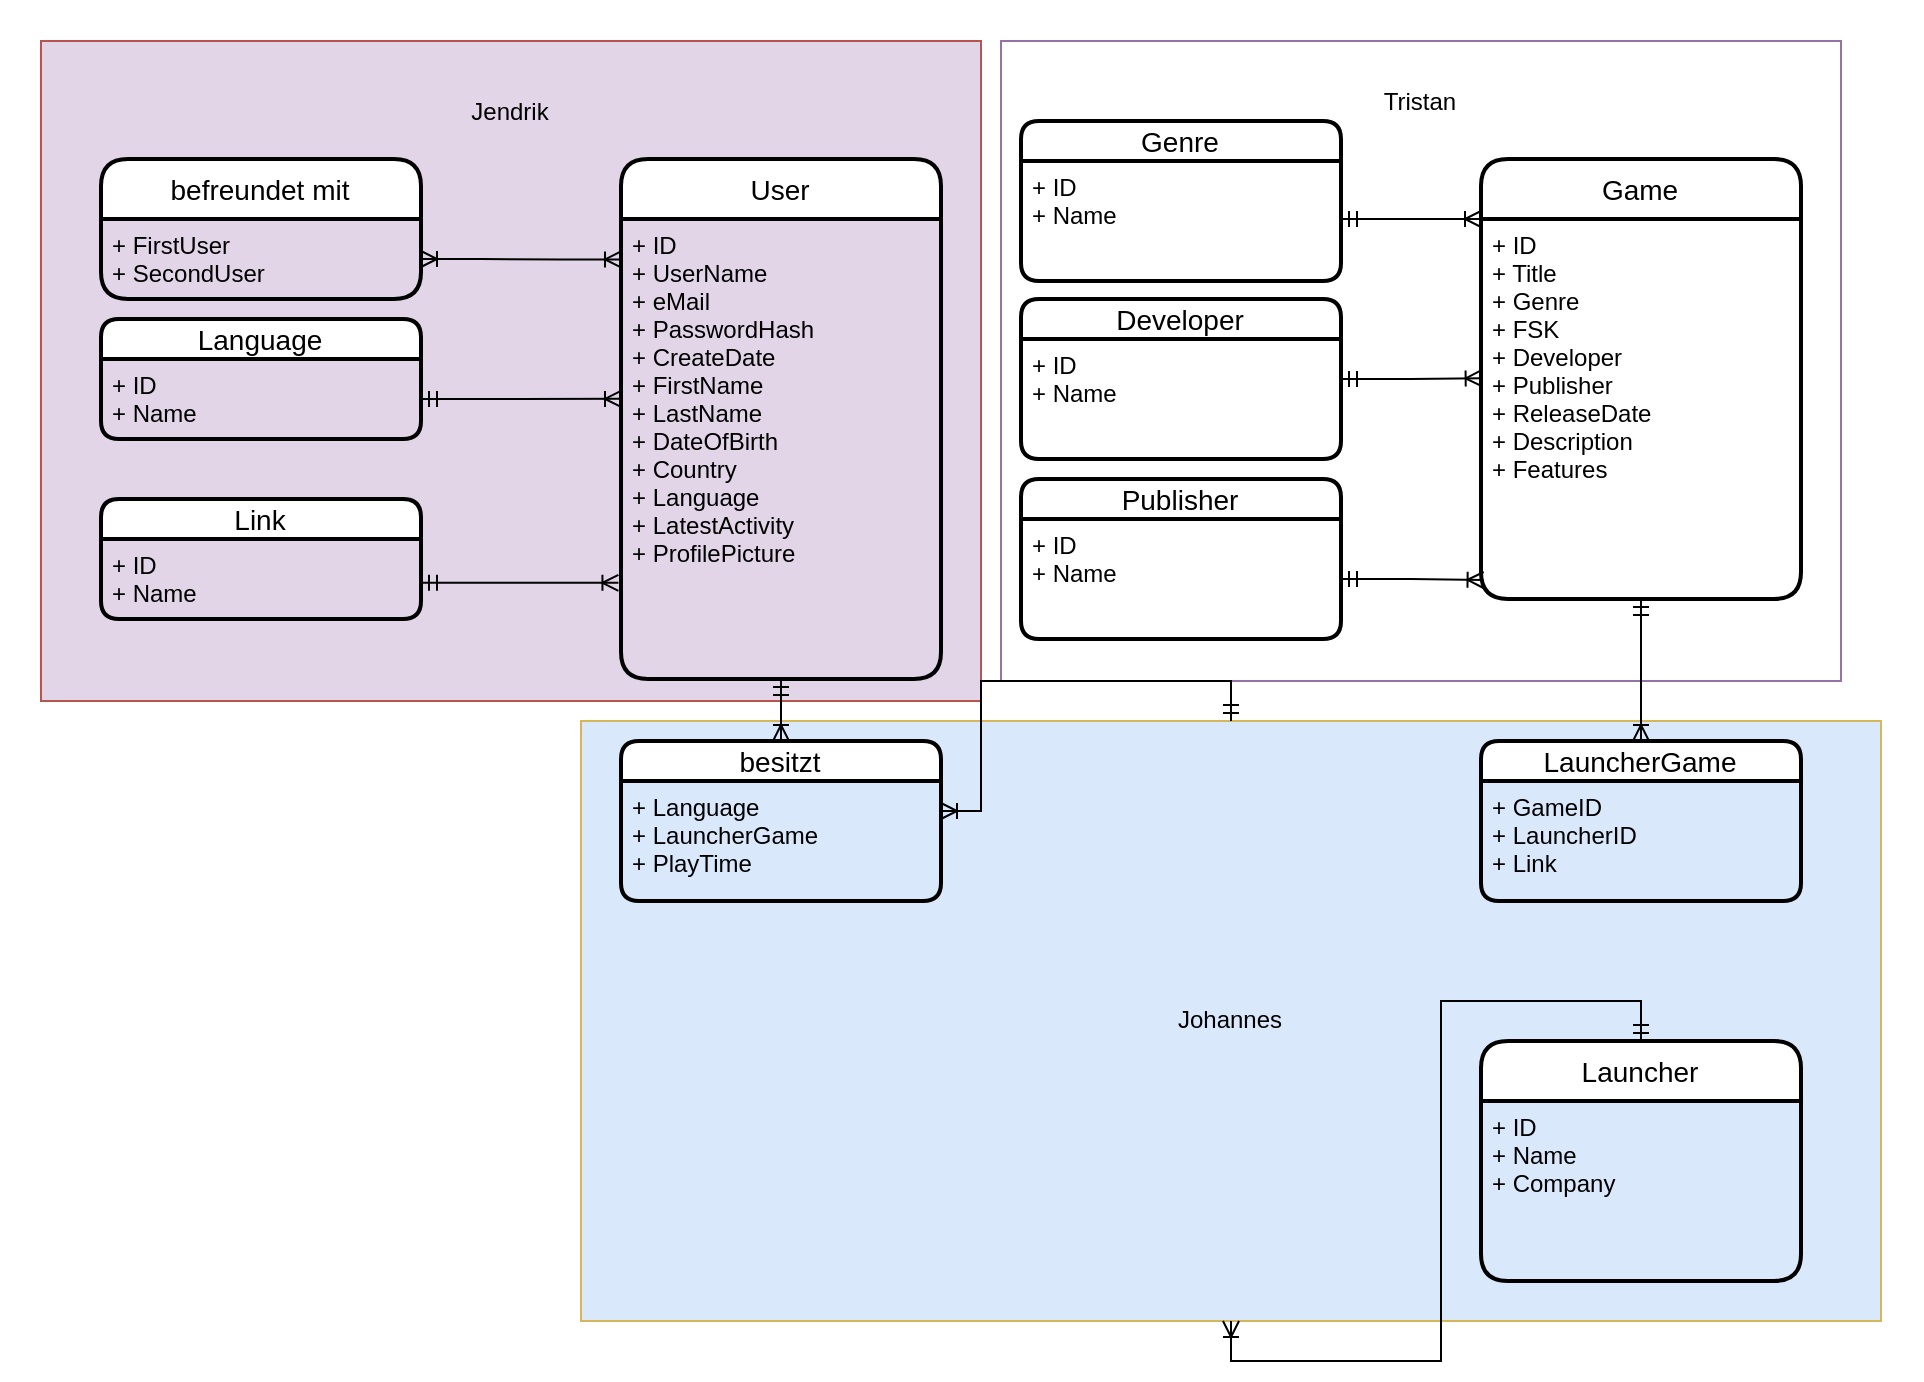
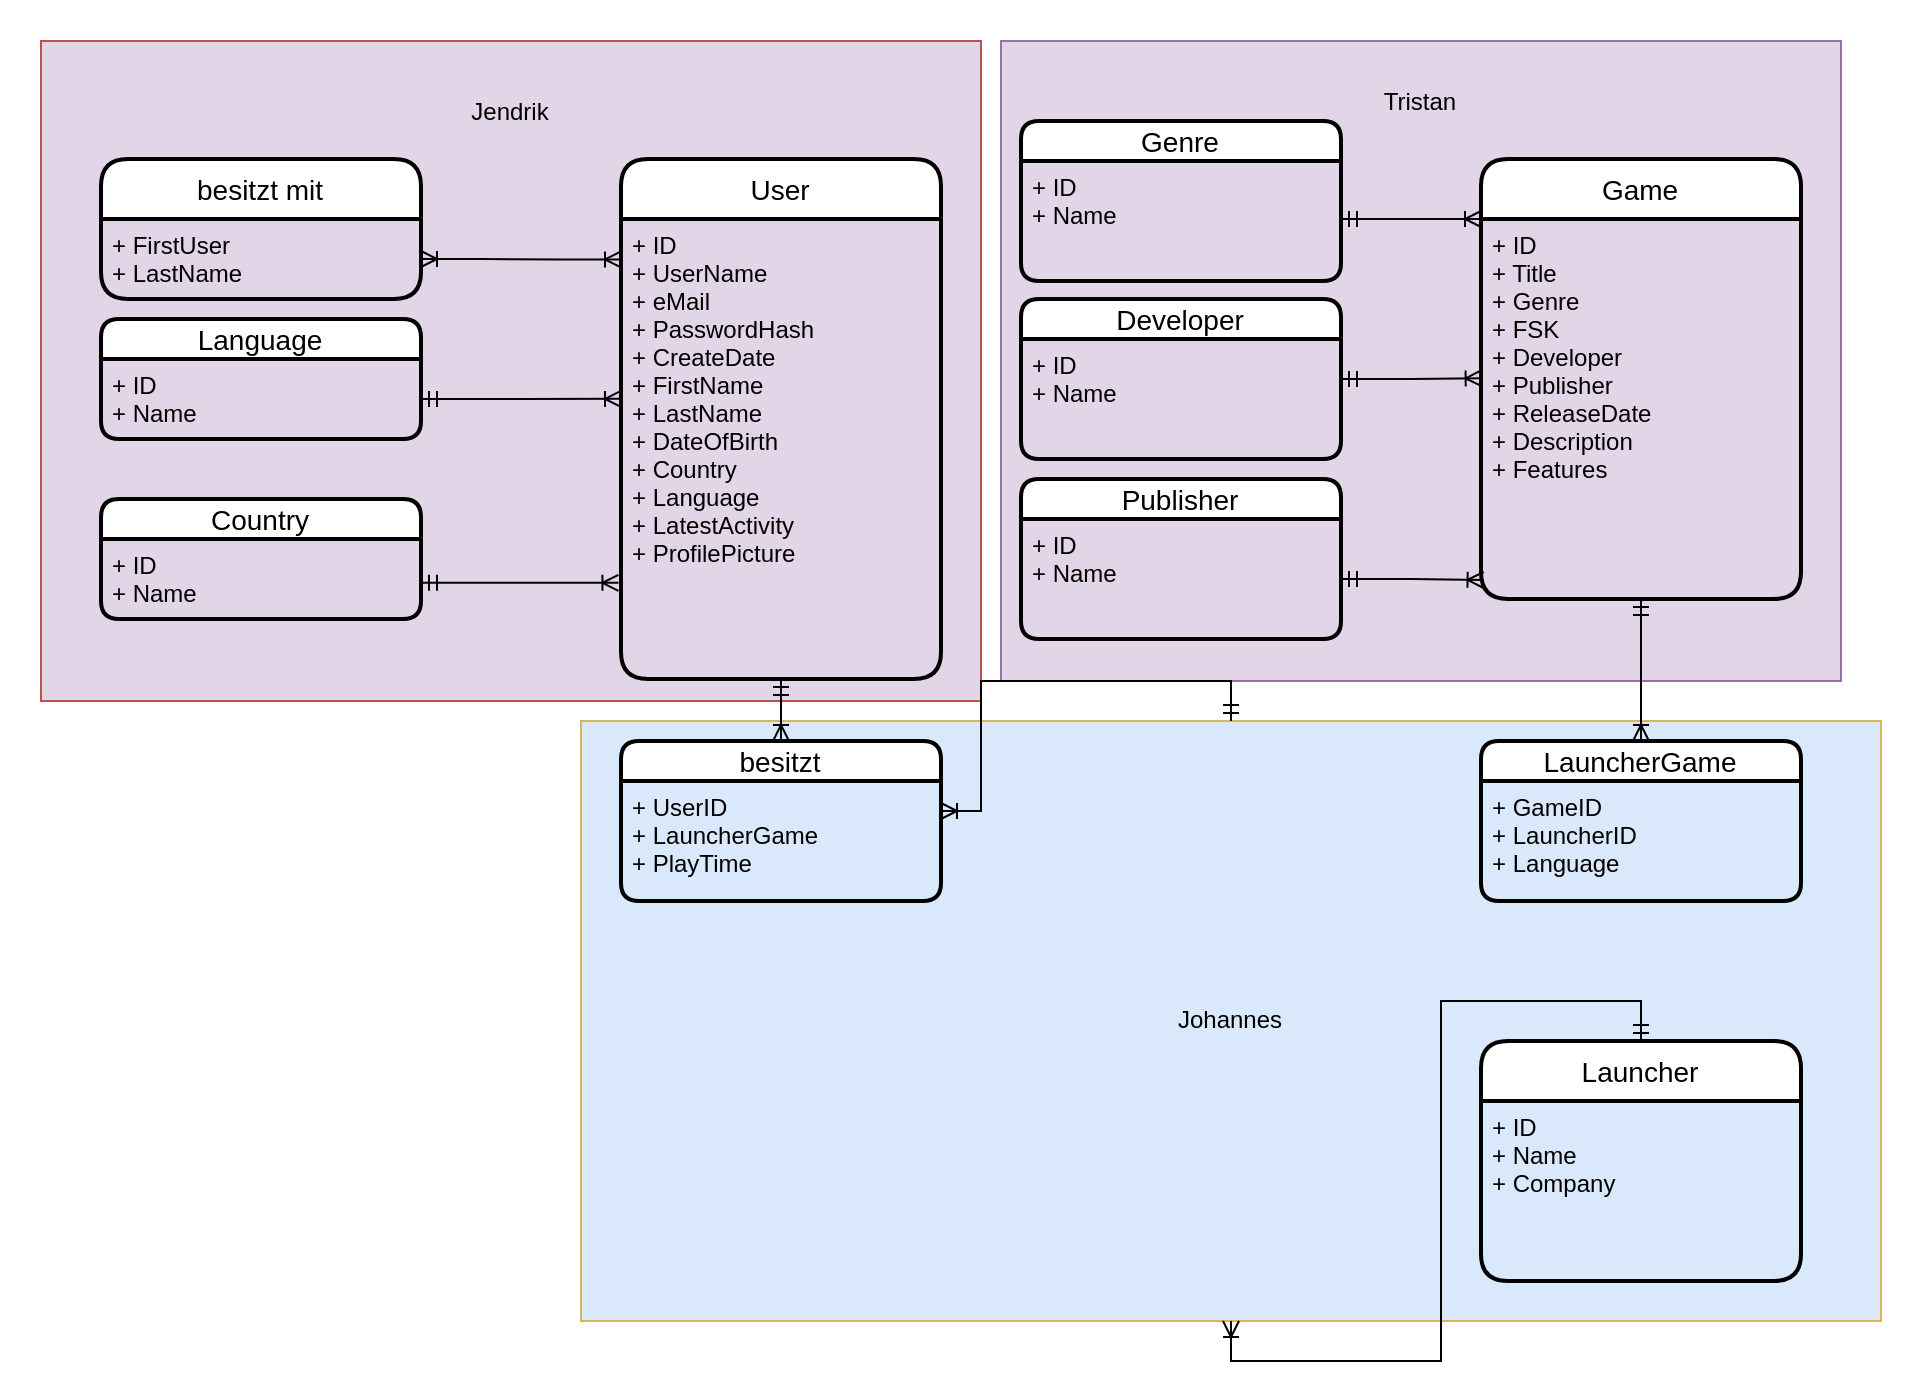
node "befreundet mit": label "befreundet mit" -> "besitzt mit"
node "+ FirstUser + SecondUser": label "+ FirstUser + SecondUser" -> "+ FirstUser + LastName"
node "Tristan": fillcolor #ffffff -> #e1d5e7
node "Link": label "Link" -> "Country"
node "+ Language + LauncherGame + PlayTime": label "+ Language + LauncherGame + PlayTime" -> "+ UserID + LauncherGame + PlayTime"
node "+ GameID + LauncherID + Link": label "+ GameID + LauncherID + Link" -> "+ GameID + LauncherID + Language"
